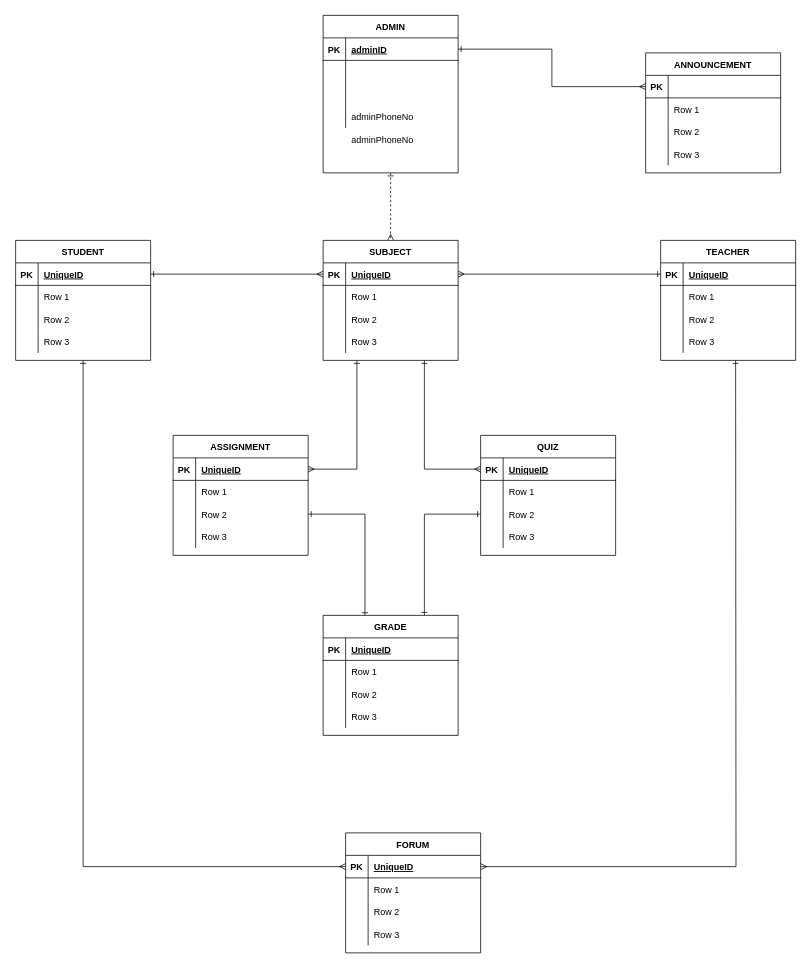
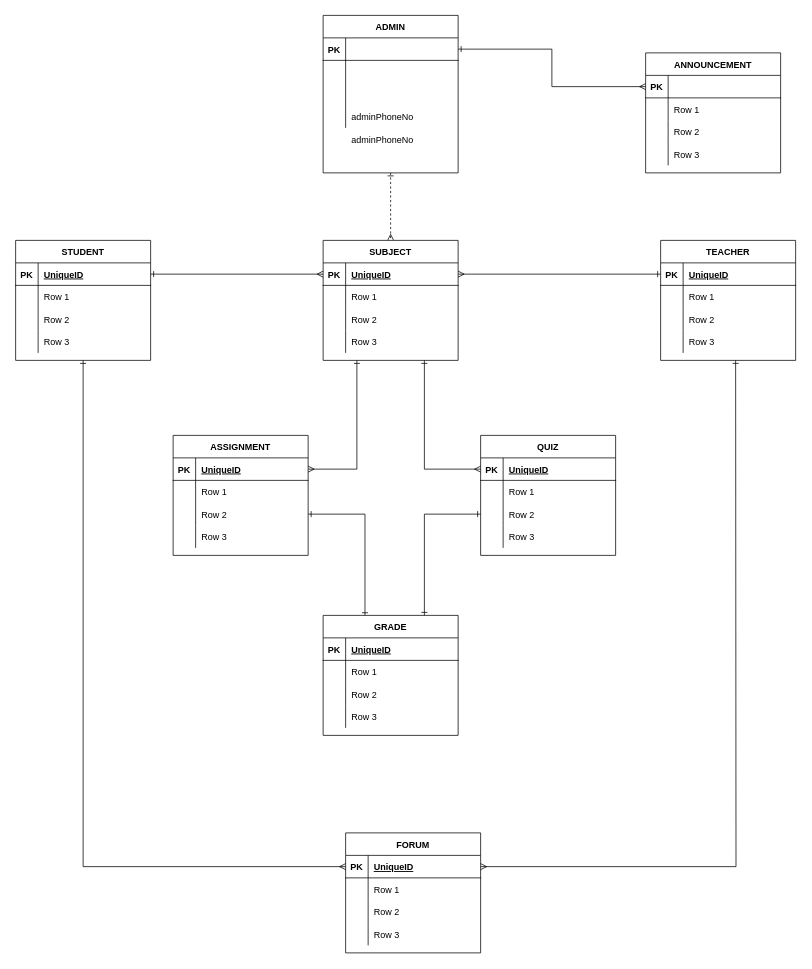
node "adminID": removed
